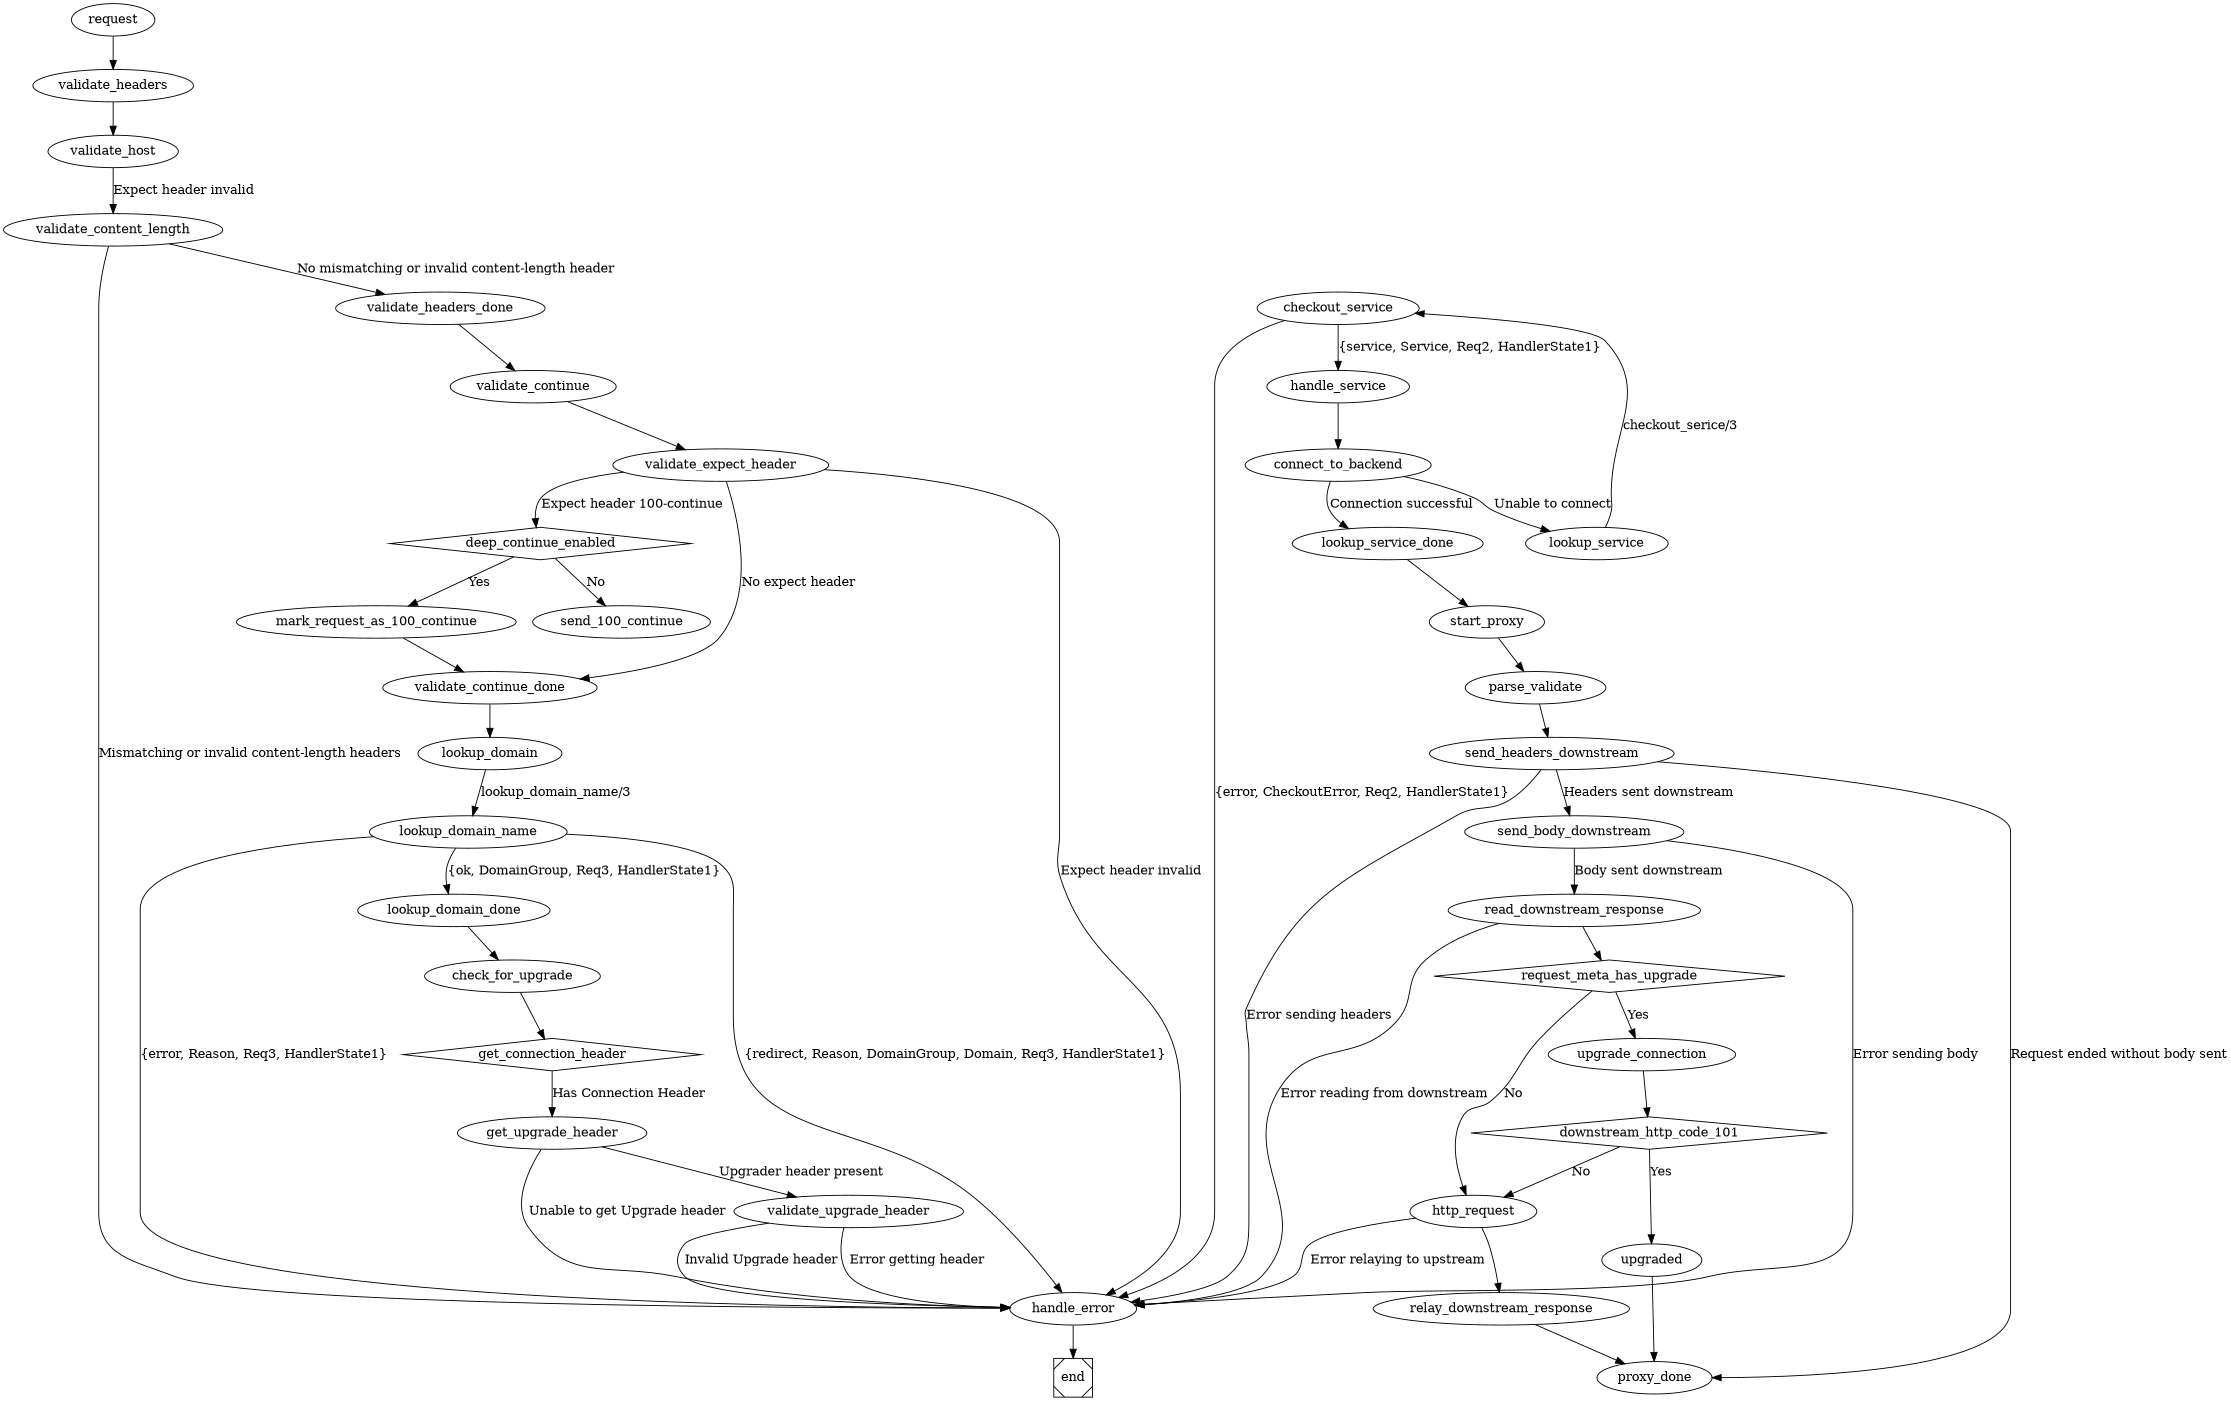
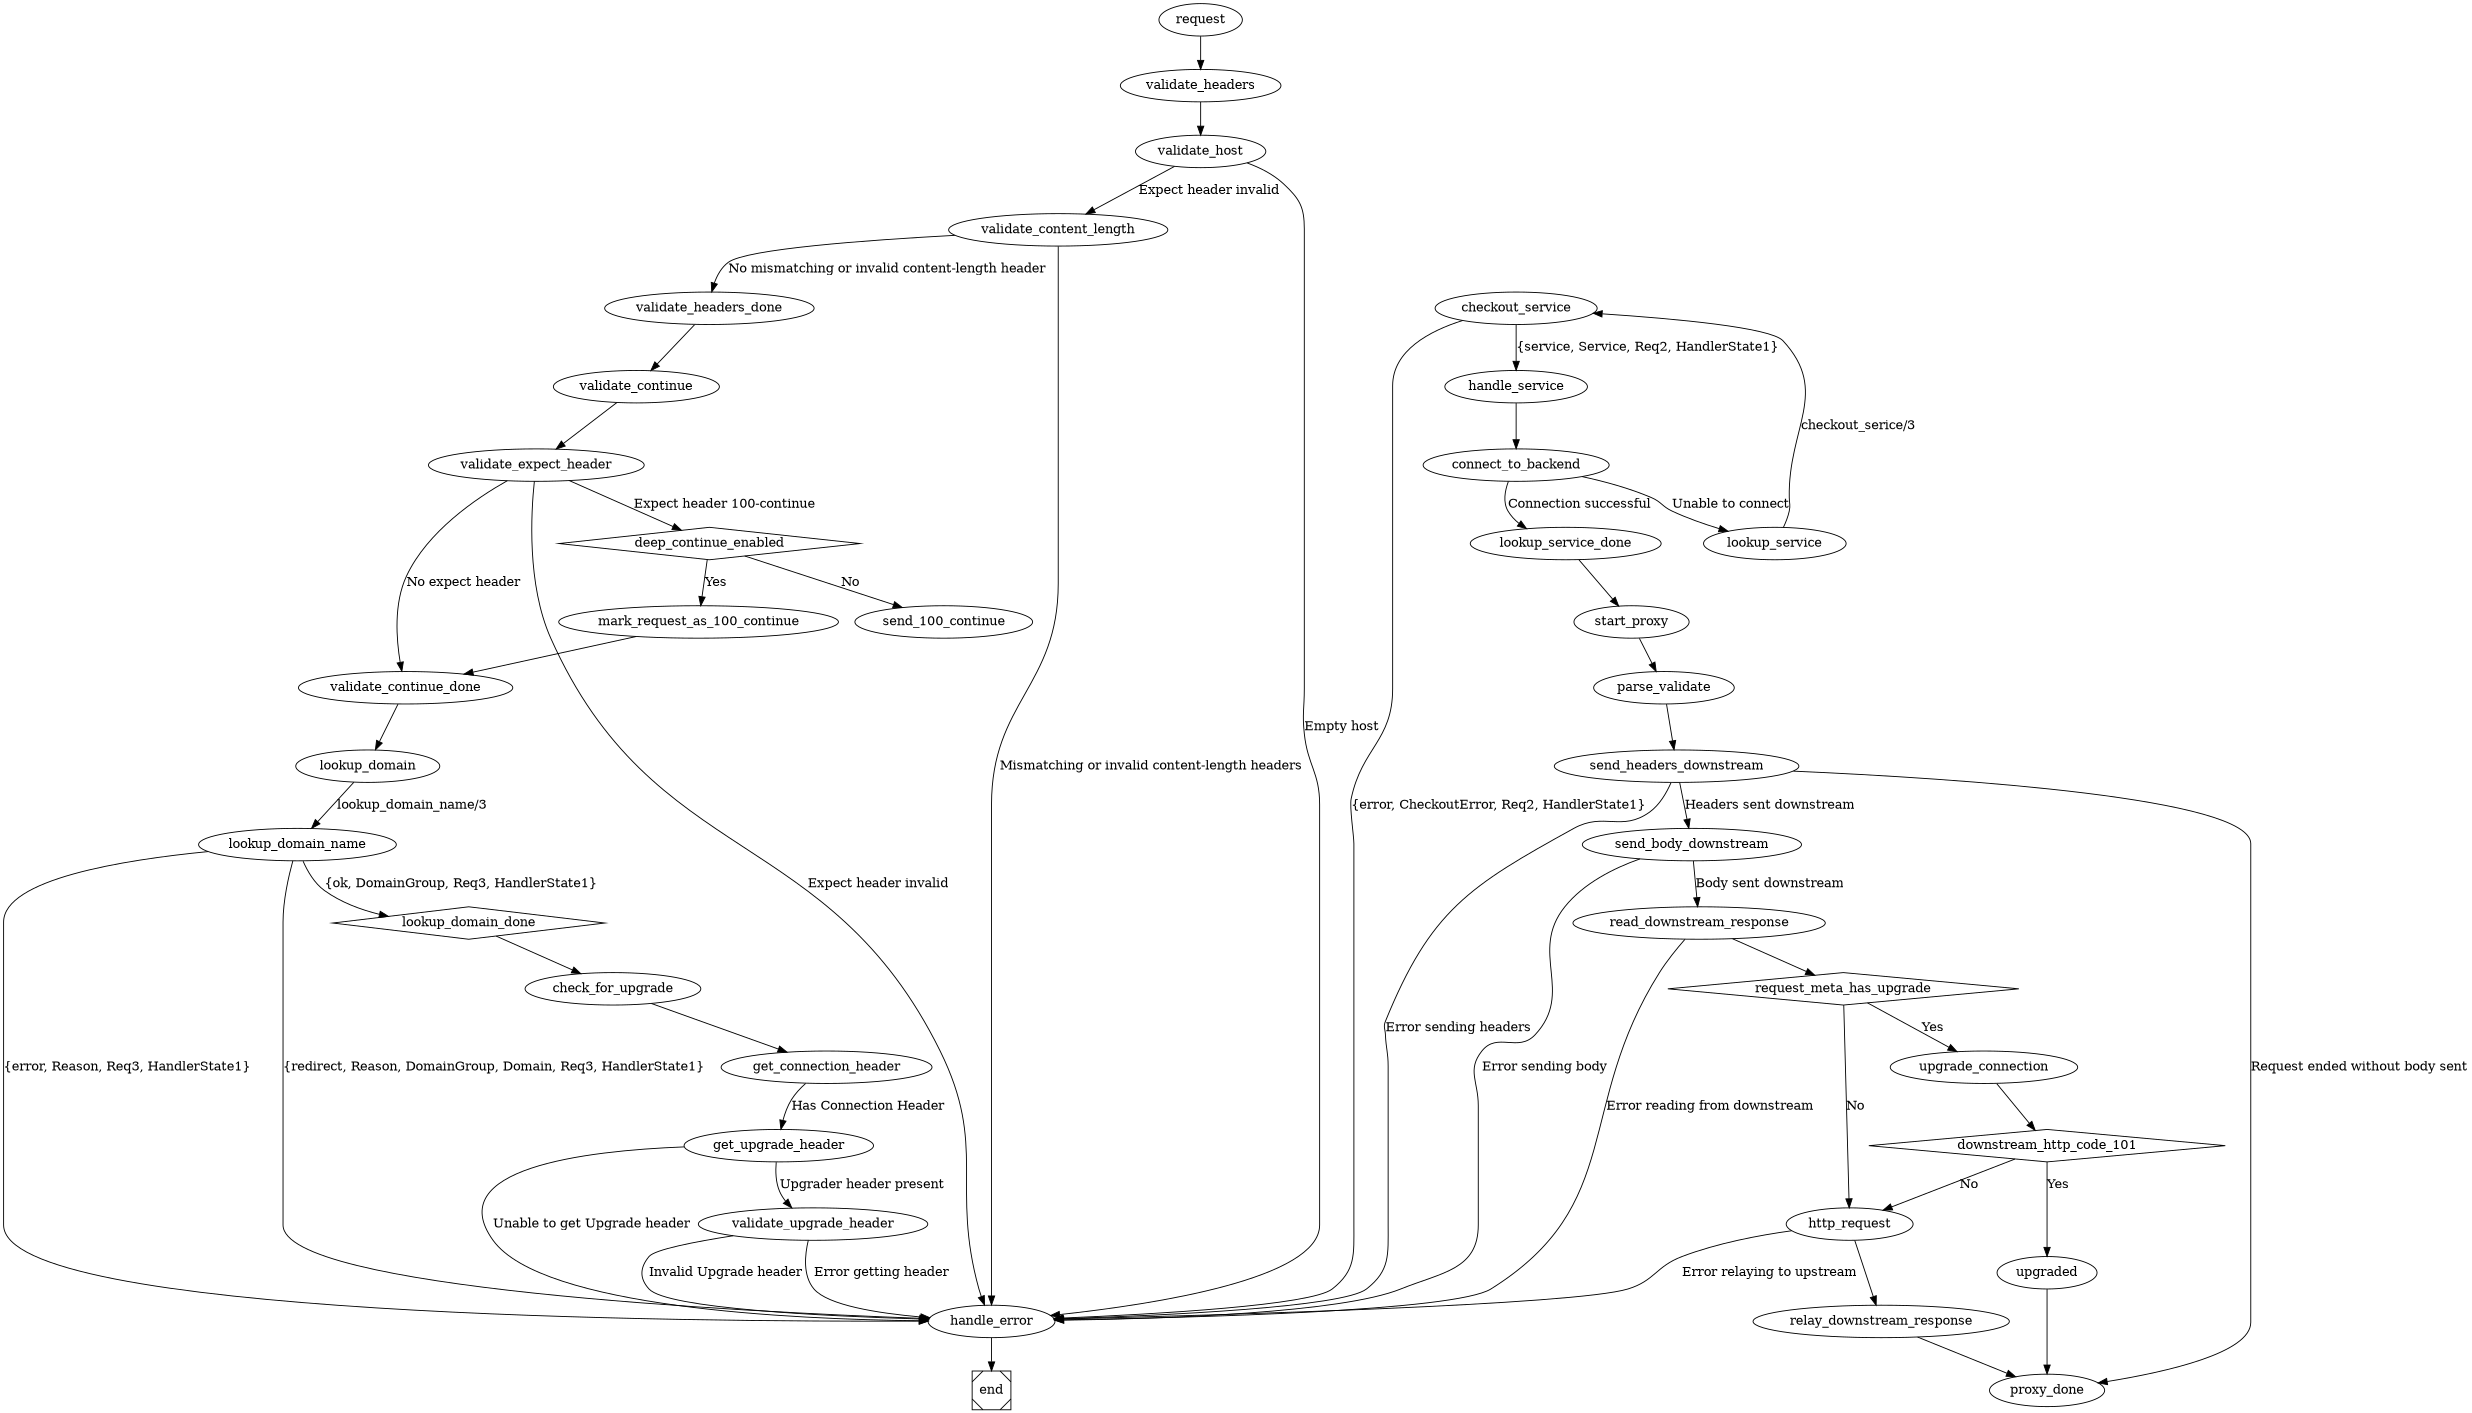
edge "validate_host" -> "handle_error": added, label "Empty host"
node "lookup_domain_done": shape ellipse -> diamond
node "get_connection_header": shape diamond -> ellipse
